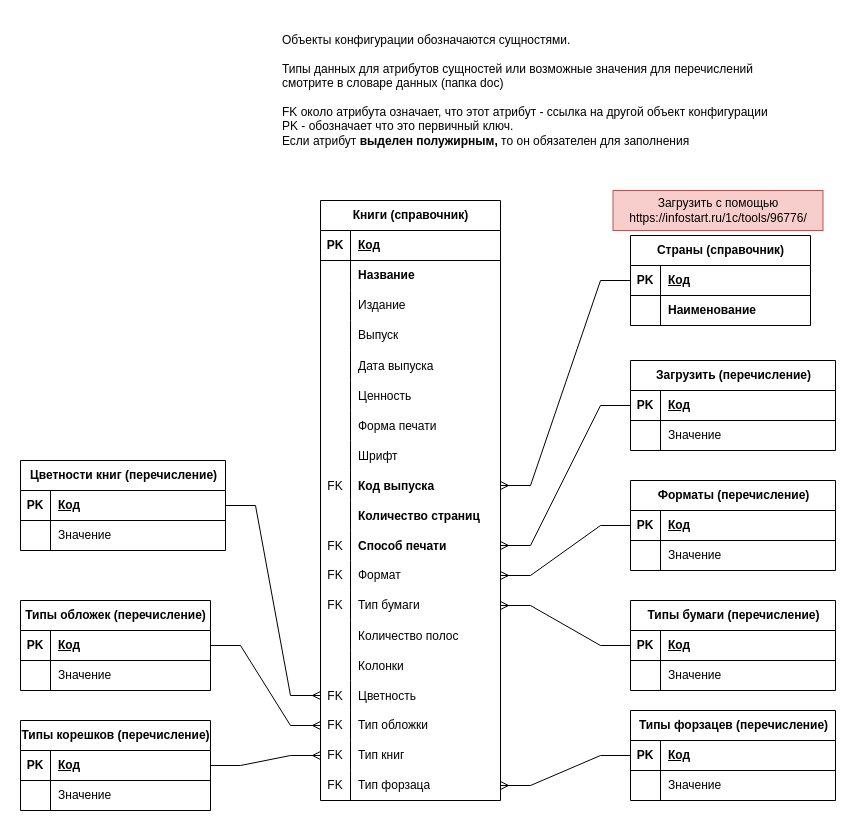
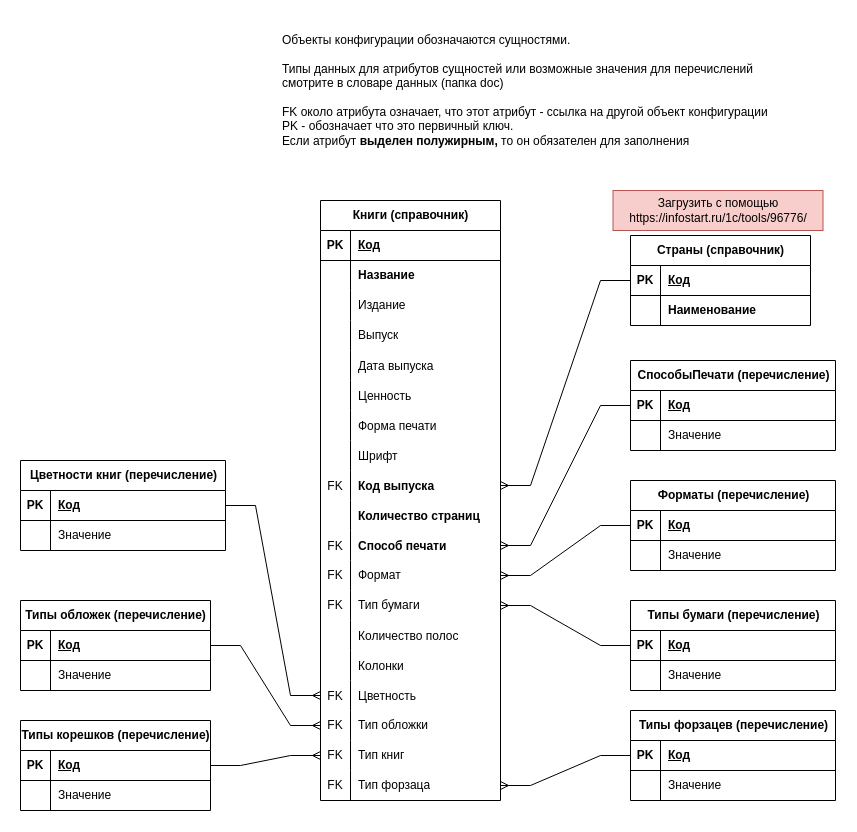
node "Загрузить (перечисление)": label "Загрузить (перечисление)" -> "СпособыПечати (перечисление)"
